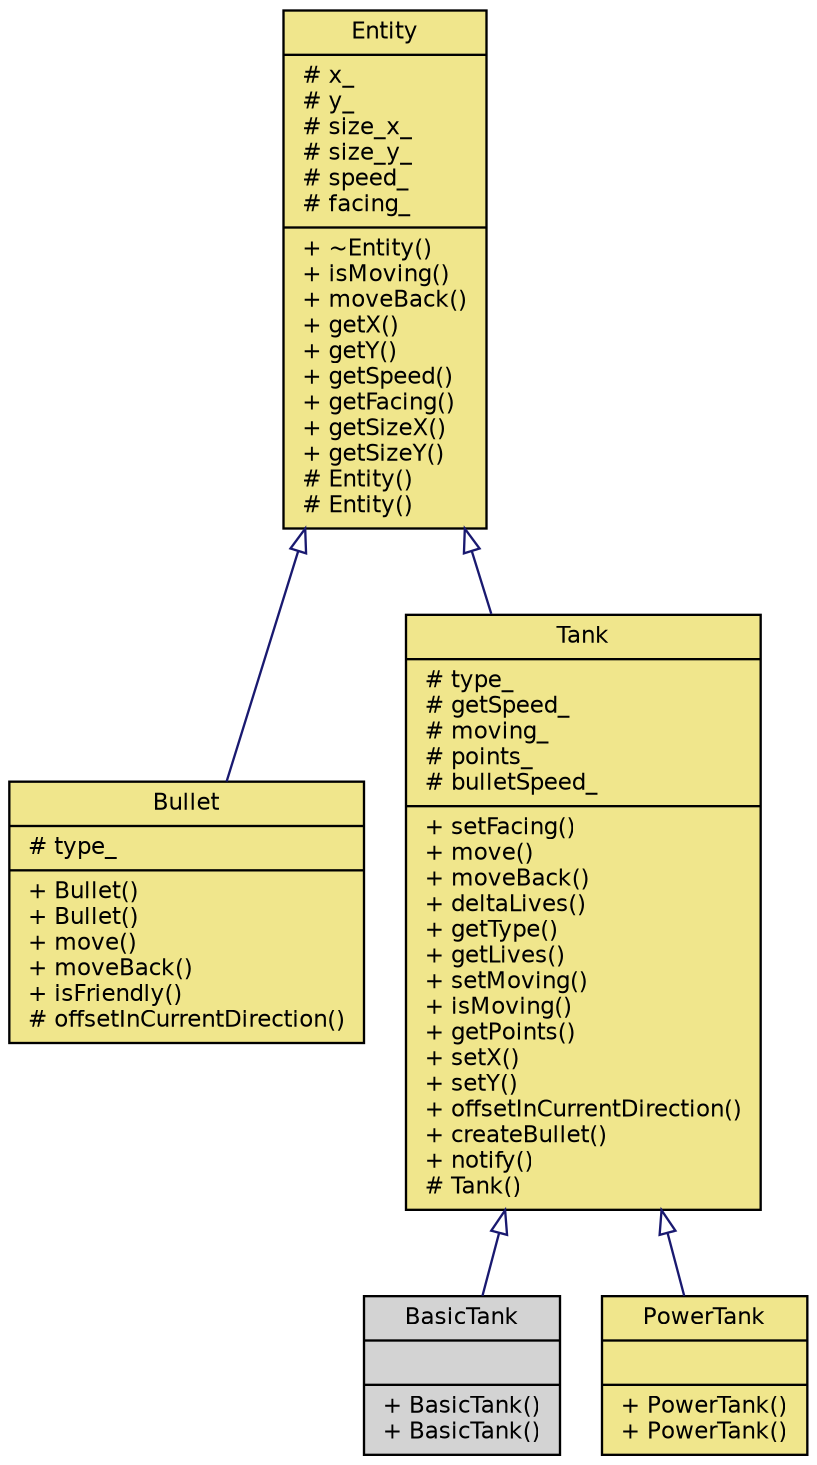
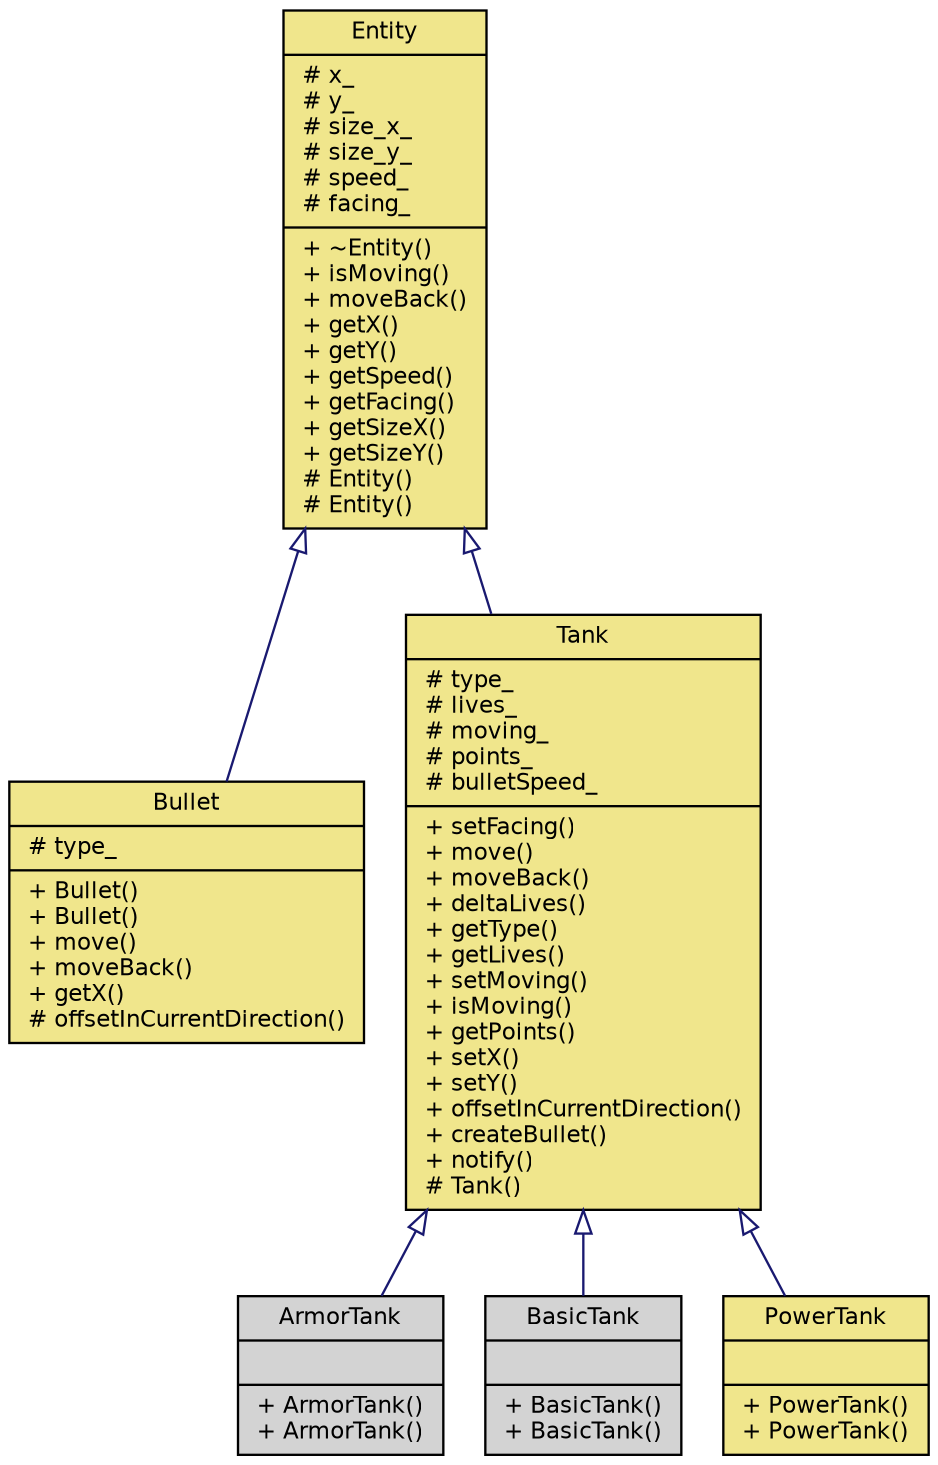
node "Tank": text "# getSpeed_" -> "# lives_"
node "Bullet": text "+ isFriendly()" -> "+ getX()"
node "ArmorTank": added
